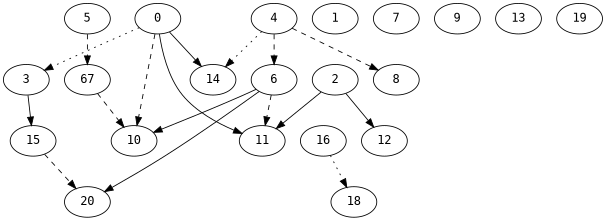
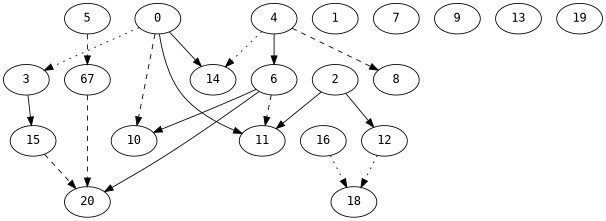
edge "4" -> "6": style dashed -> solid
edge "67" -> "10": now "67" -> "20"
edge "12" -> "18": added
